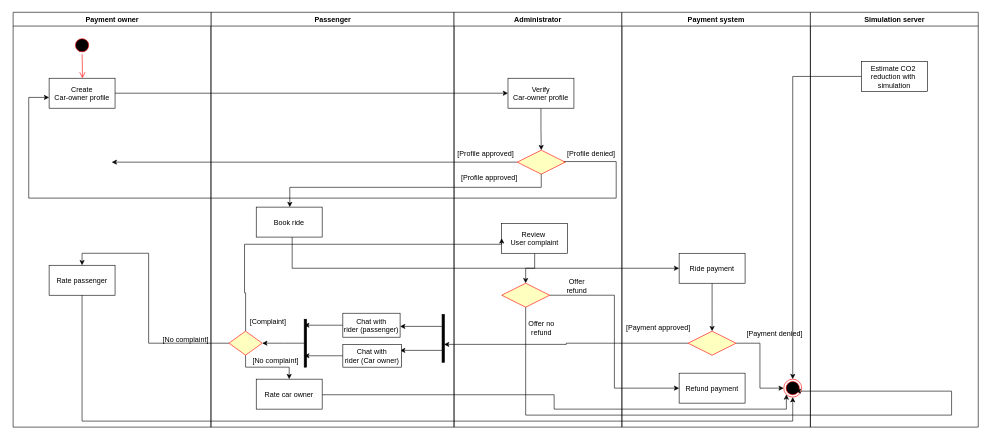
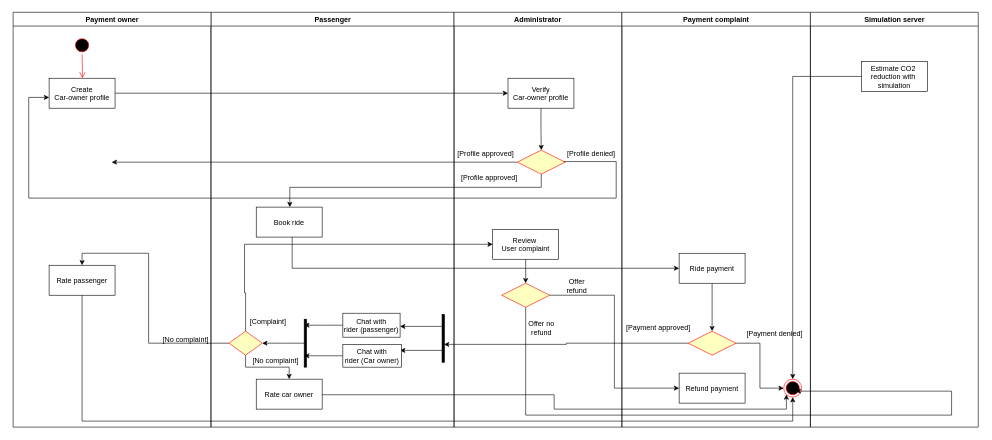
node "Payment system": label "Payment system" -> "Payment complaint"
node "Review User complaint": moved (535, 239) -> (526, 245)
